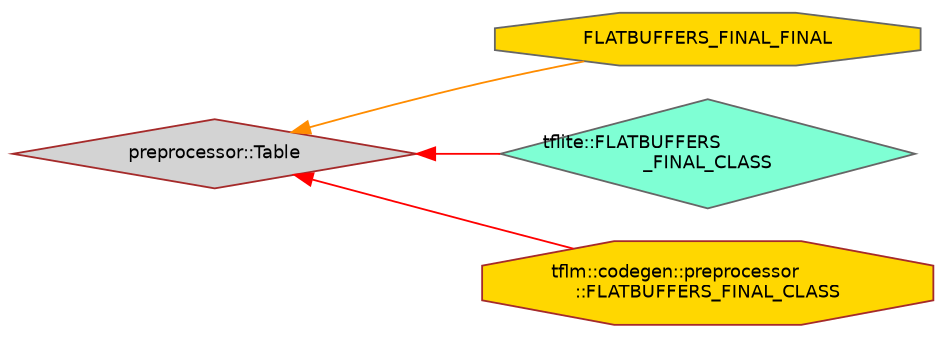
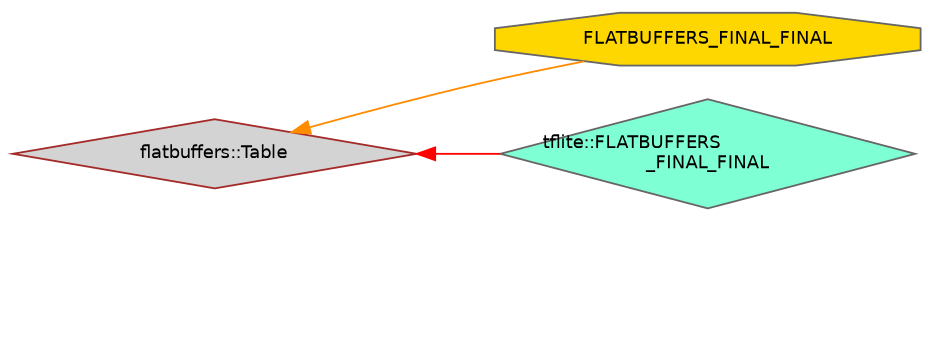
node "preprocessor::Table": label "preprocessor::Table" -> "flatbuffers::Table"
node "tflite::FLATBUFFERS _FINAL_CLASS": label "tflite::FLATBUFFERS _FINAL_CLASS" -> "tflite::FLATBUFFERS _FINAL_FINAL"
node "tflm::codegen::preprocessor ::FLATBUFFERS_FINAL_CLASS": removed
